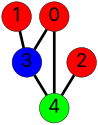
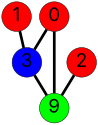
node "4": label "4" -> "9"
